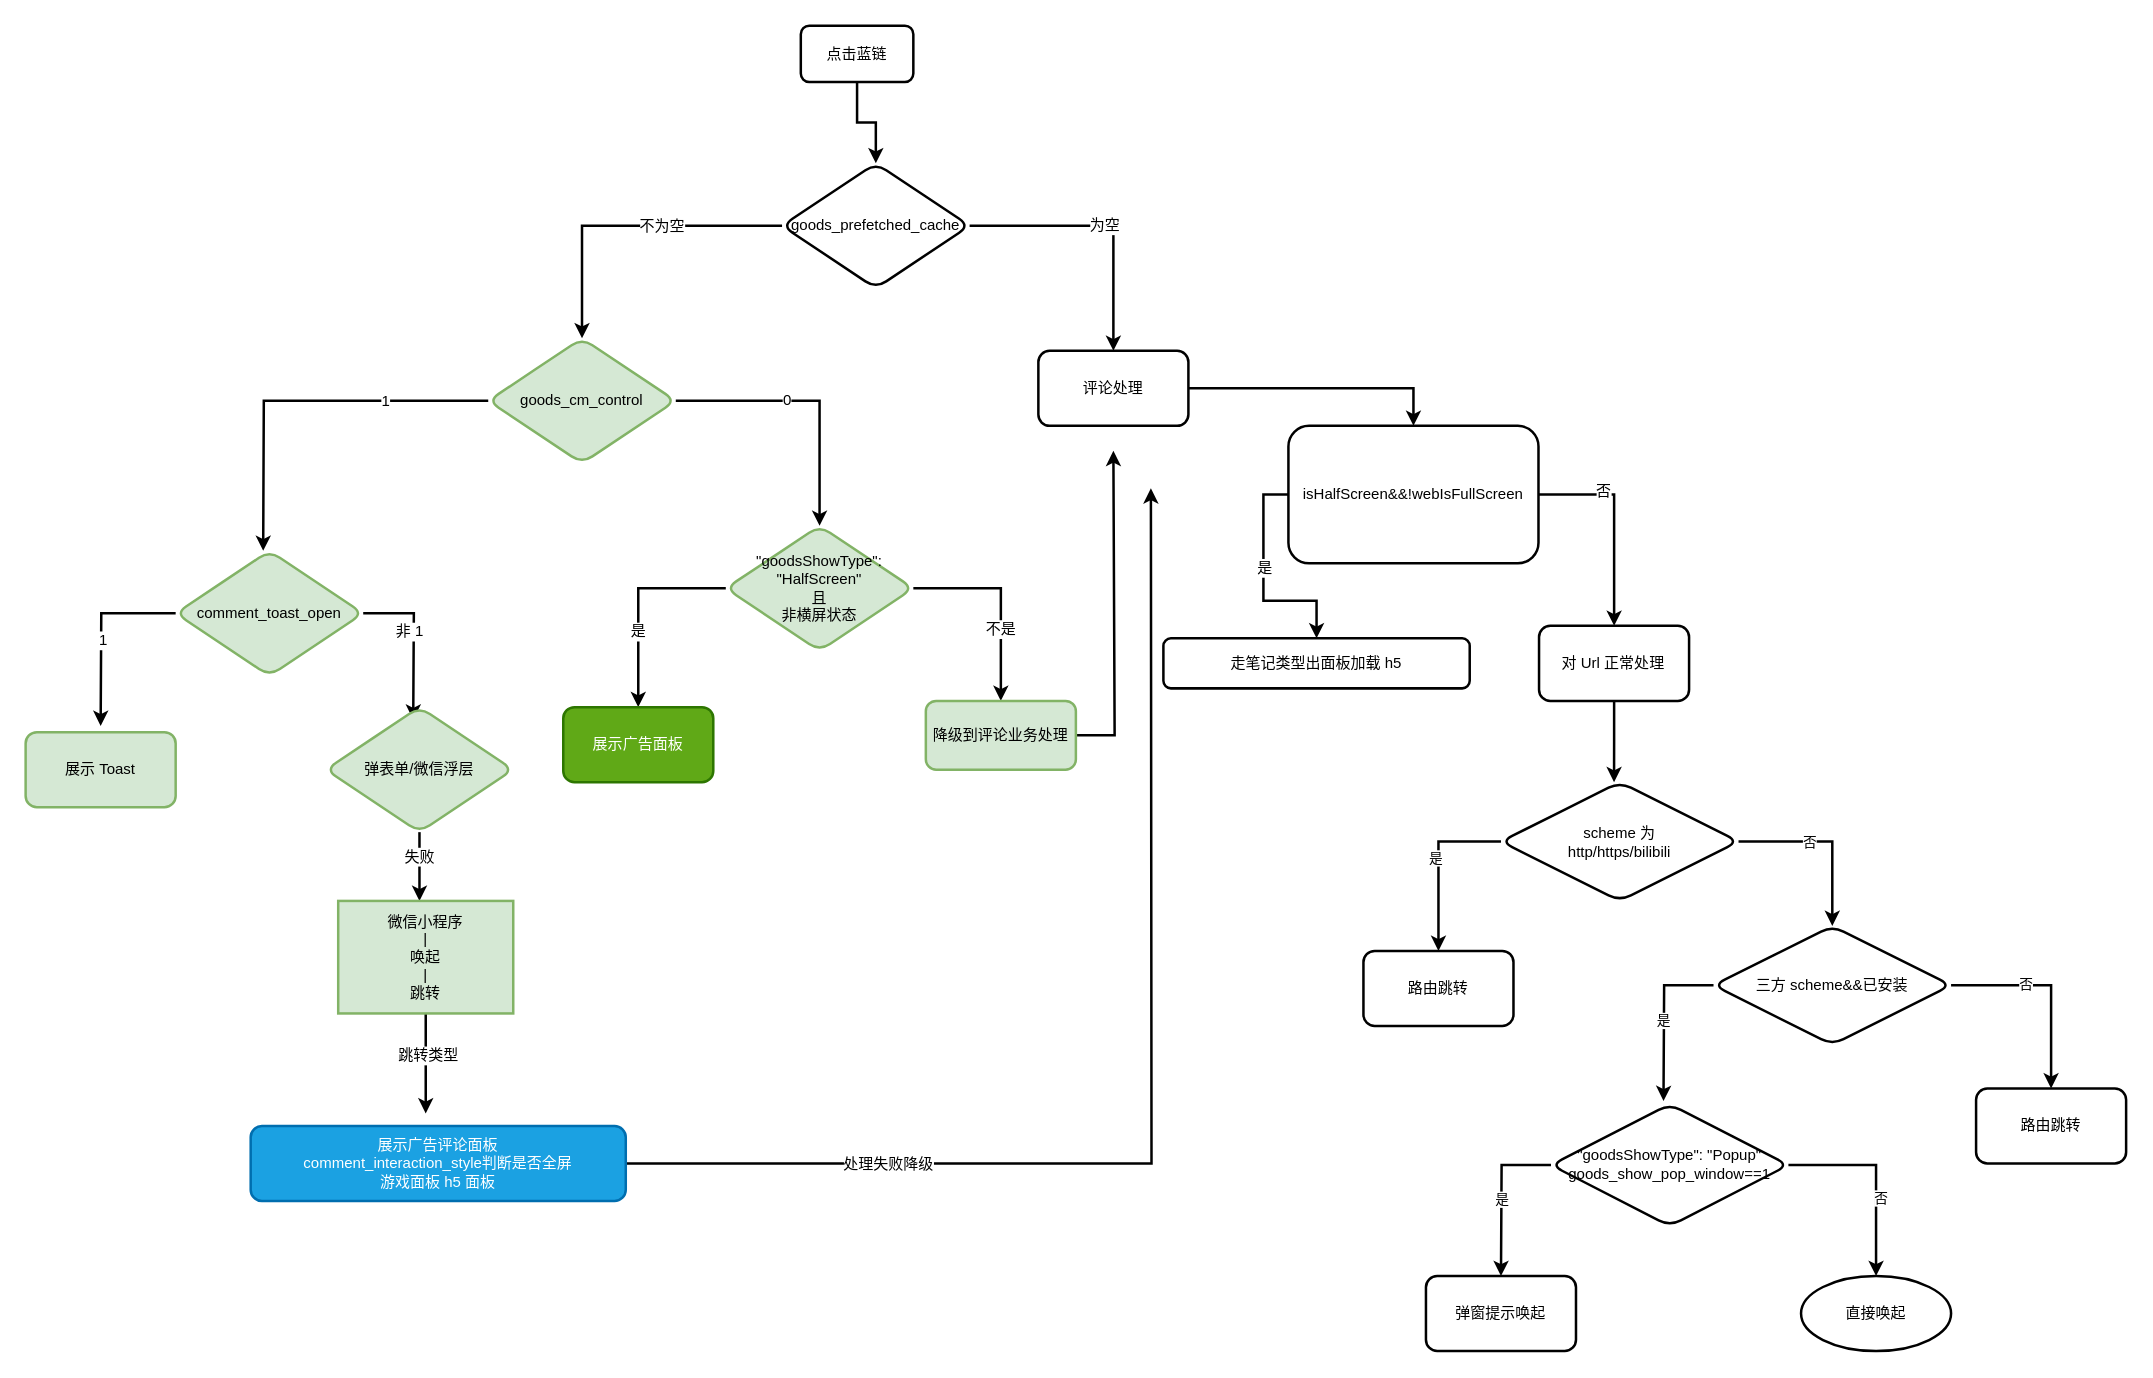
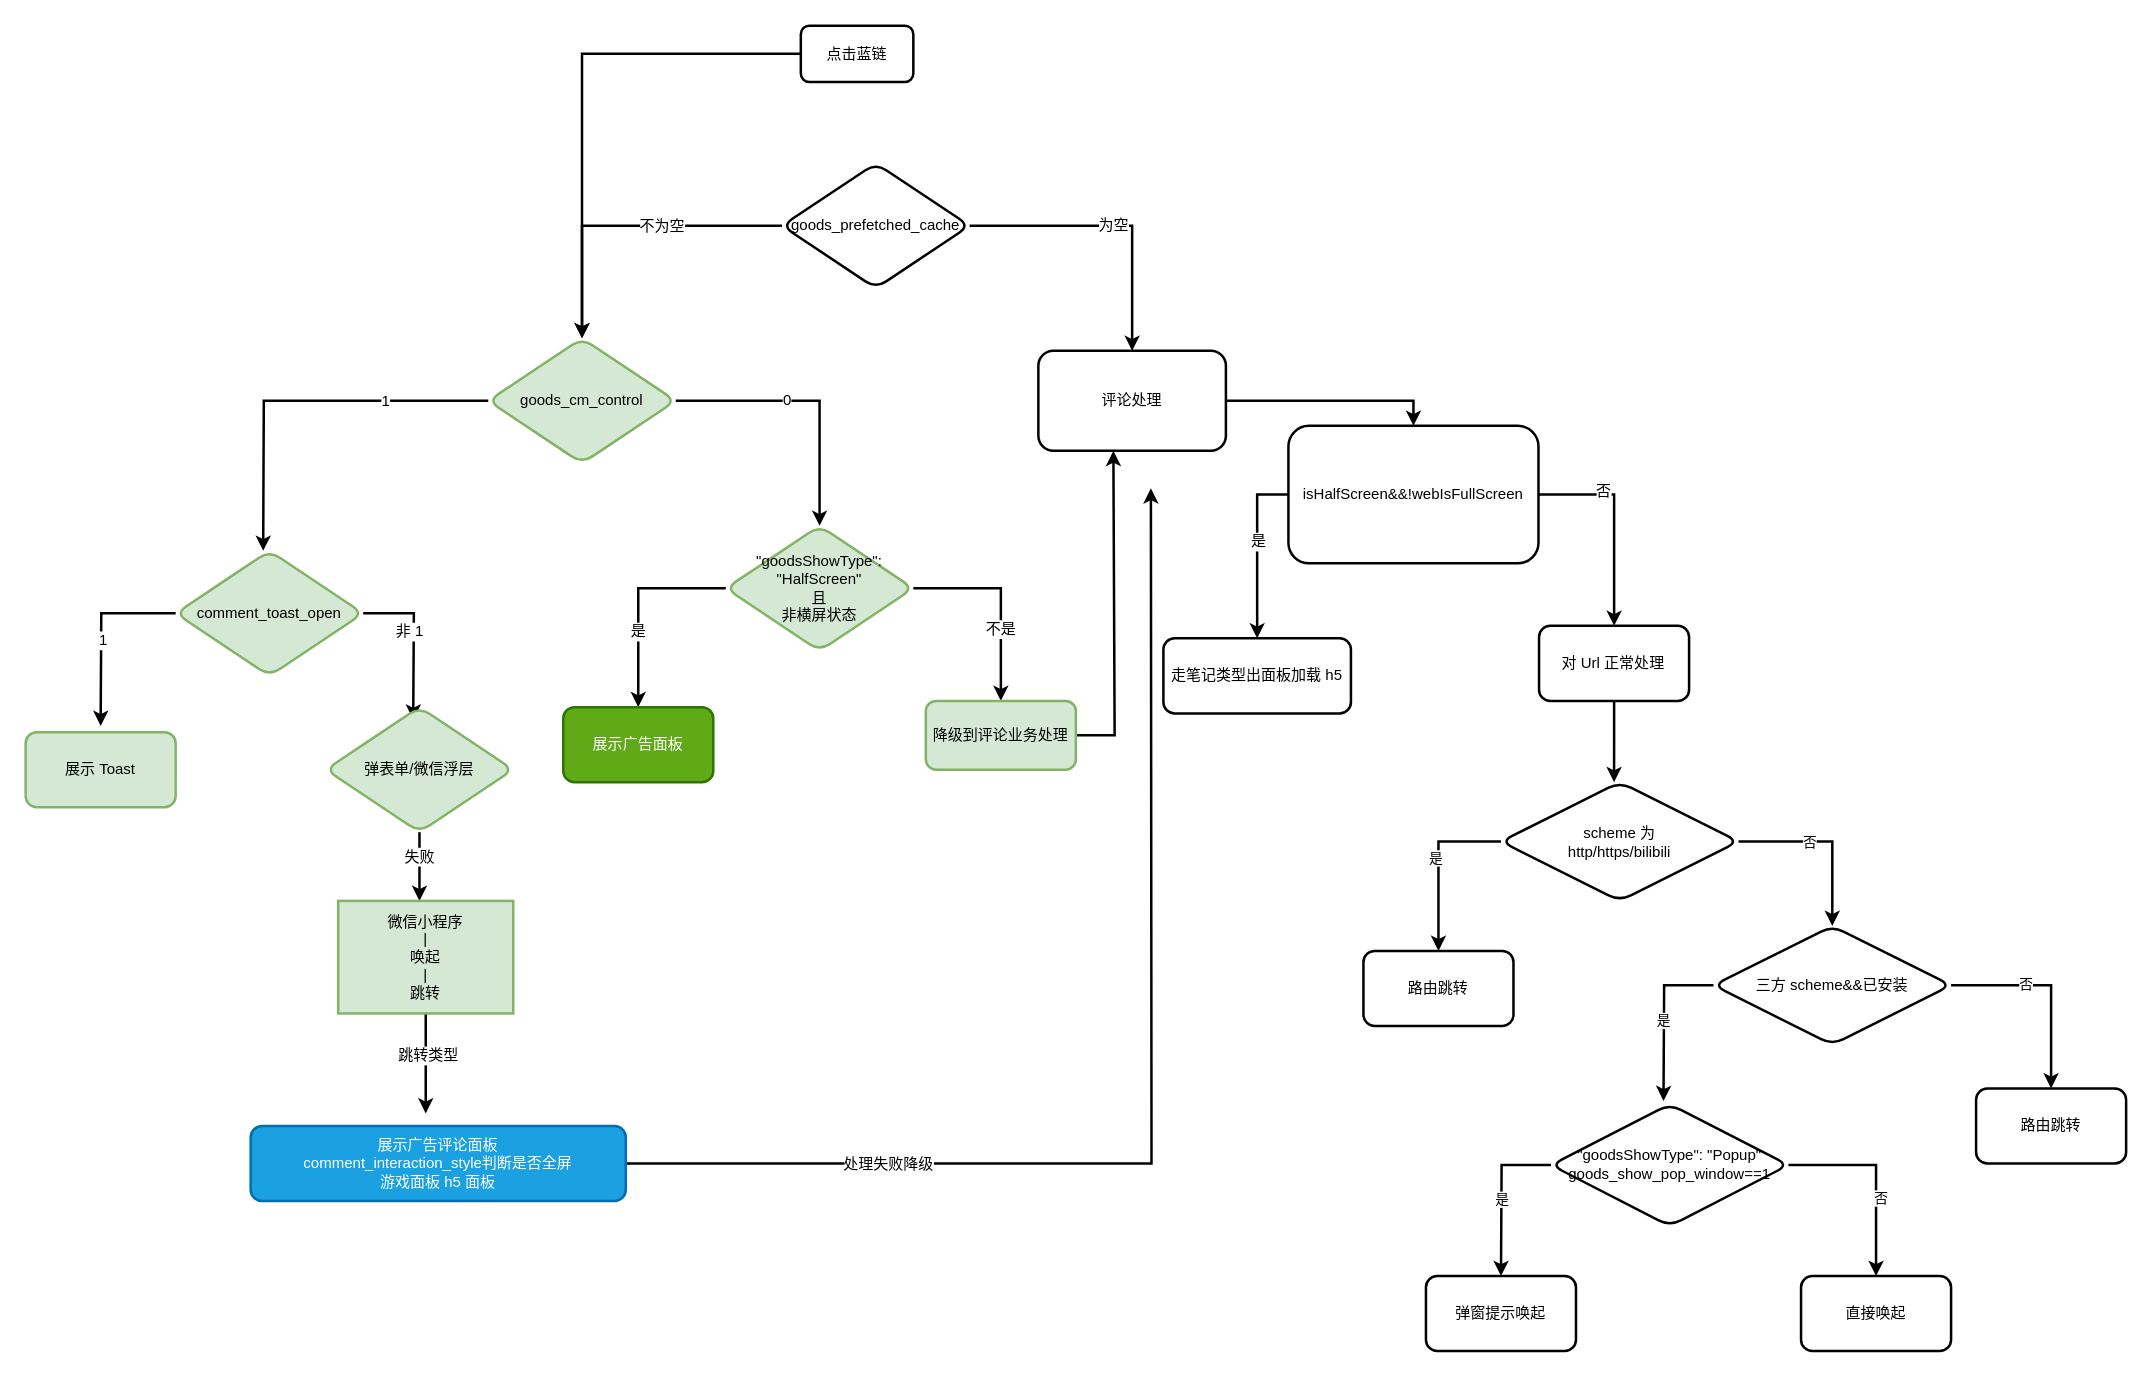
edge "点击蓝链" -> "goods_prefetched_cache": now "点击蓝链" -> "goods_cm_control"
node "评论处理": size 150x75 -> 188x100
node "走笔记类型出面板加载 h5": size 306x50 -> 188x75
node "直接唤起": shape ellipse -> rounded rectangle
